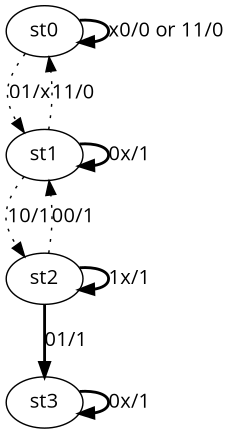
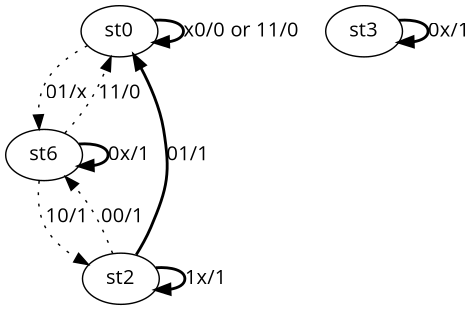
node "st1": label "st1" -> "st6"
edge "st2" -> "st3": now "st2" -> "st0"
